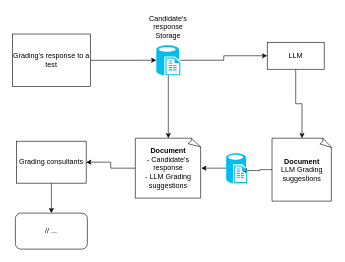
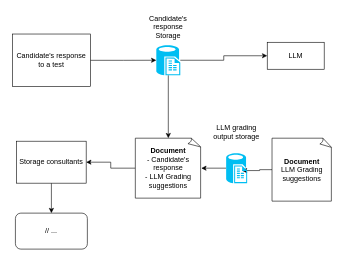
node "Grading's response to a test": label "Grading's response to a test" -> "Candidate's response to a test"
edge "LLM" -> "Document LLM Grading suggestions": removed
node "LLM grading output storage": added
node "Grading consultants": label "Grading consultants" -> "Storage consultants"
